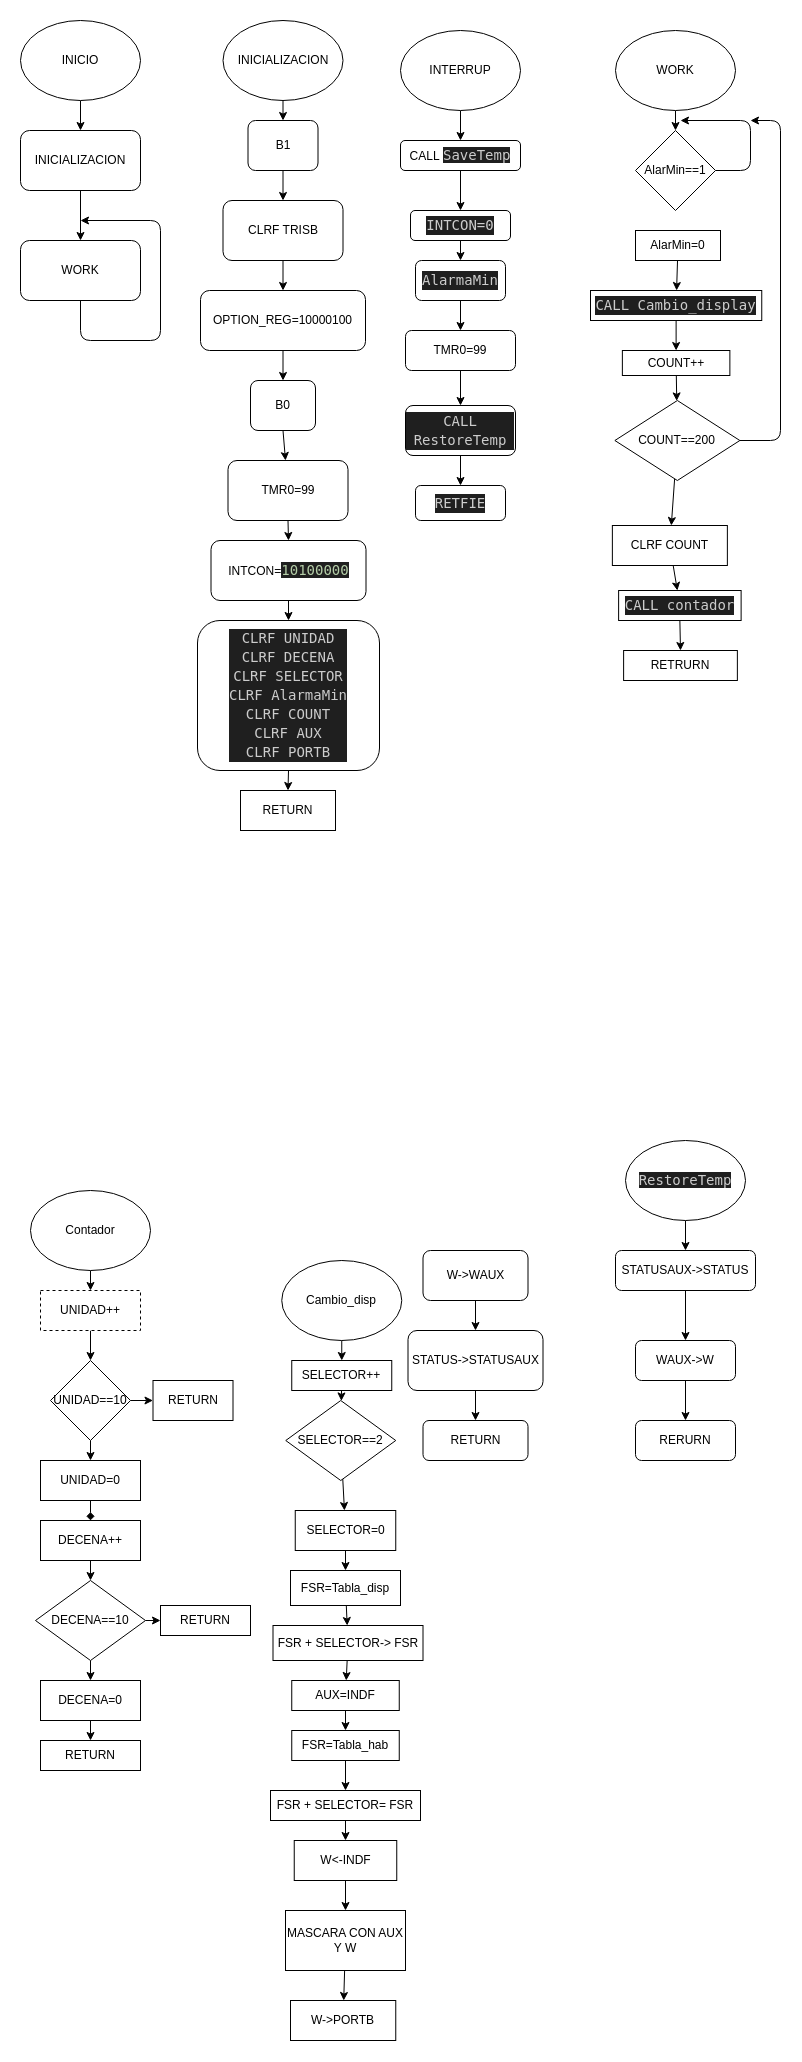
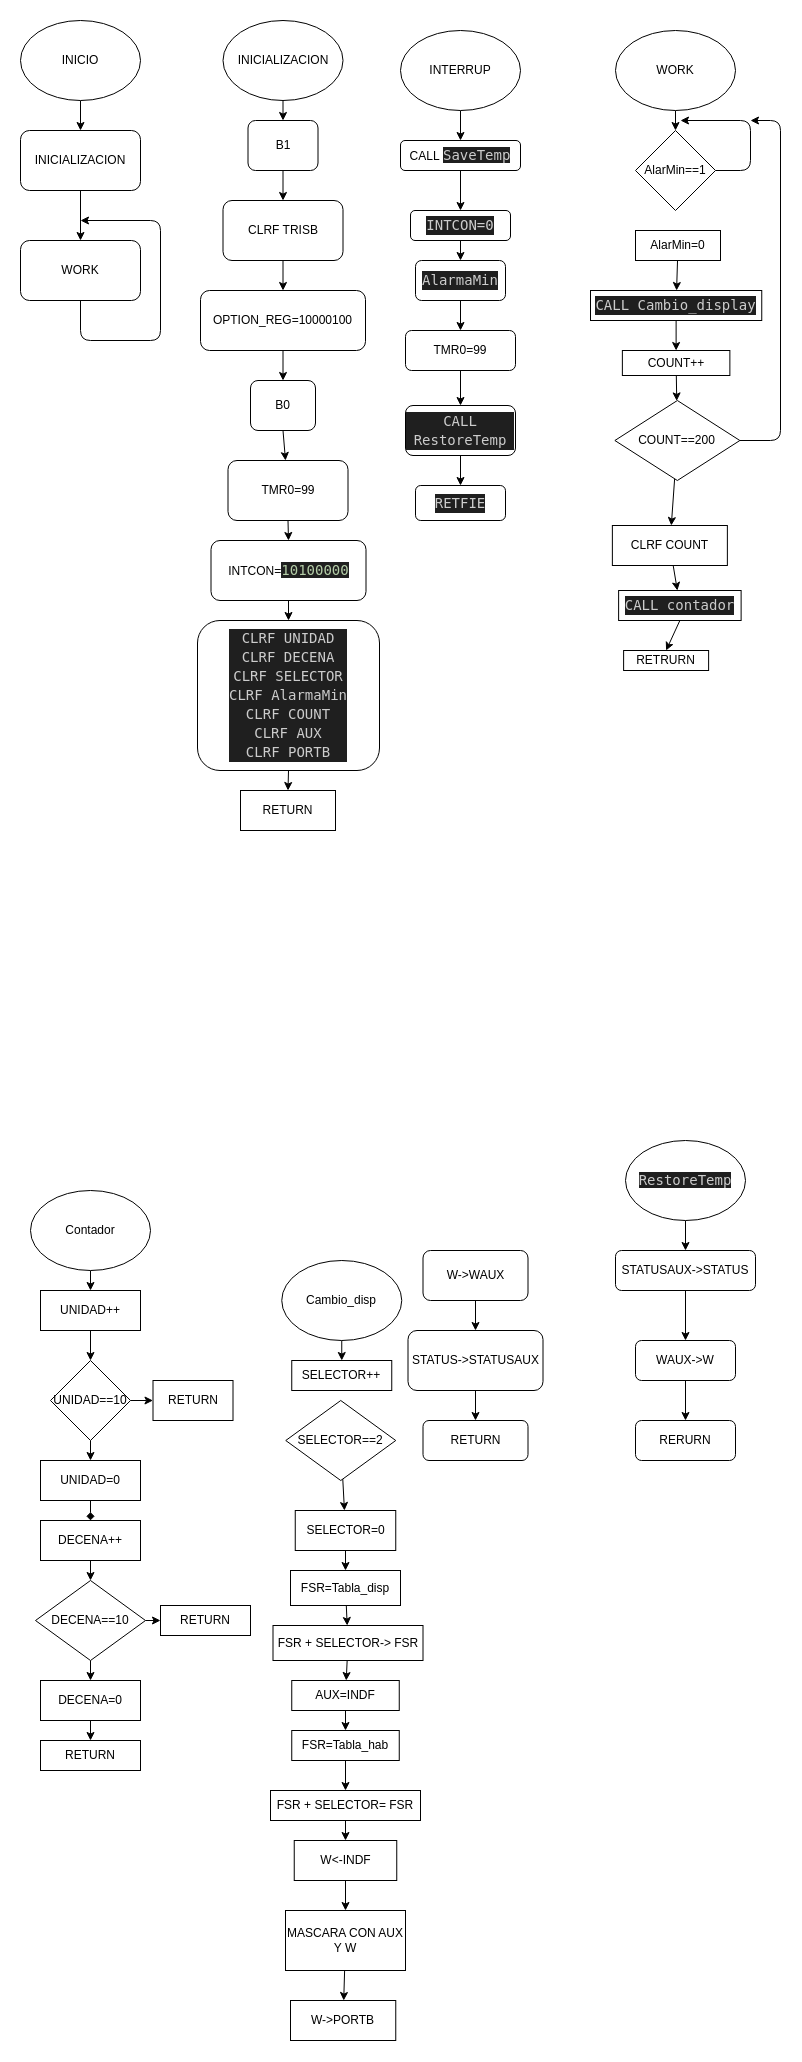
node "RETRURN": size 114x30 -> 85x20
node "UNIDAD++": style dashed -> solid
edge "SELECTOR++" -> "SELECTOR==2": removed
